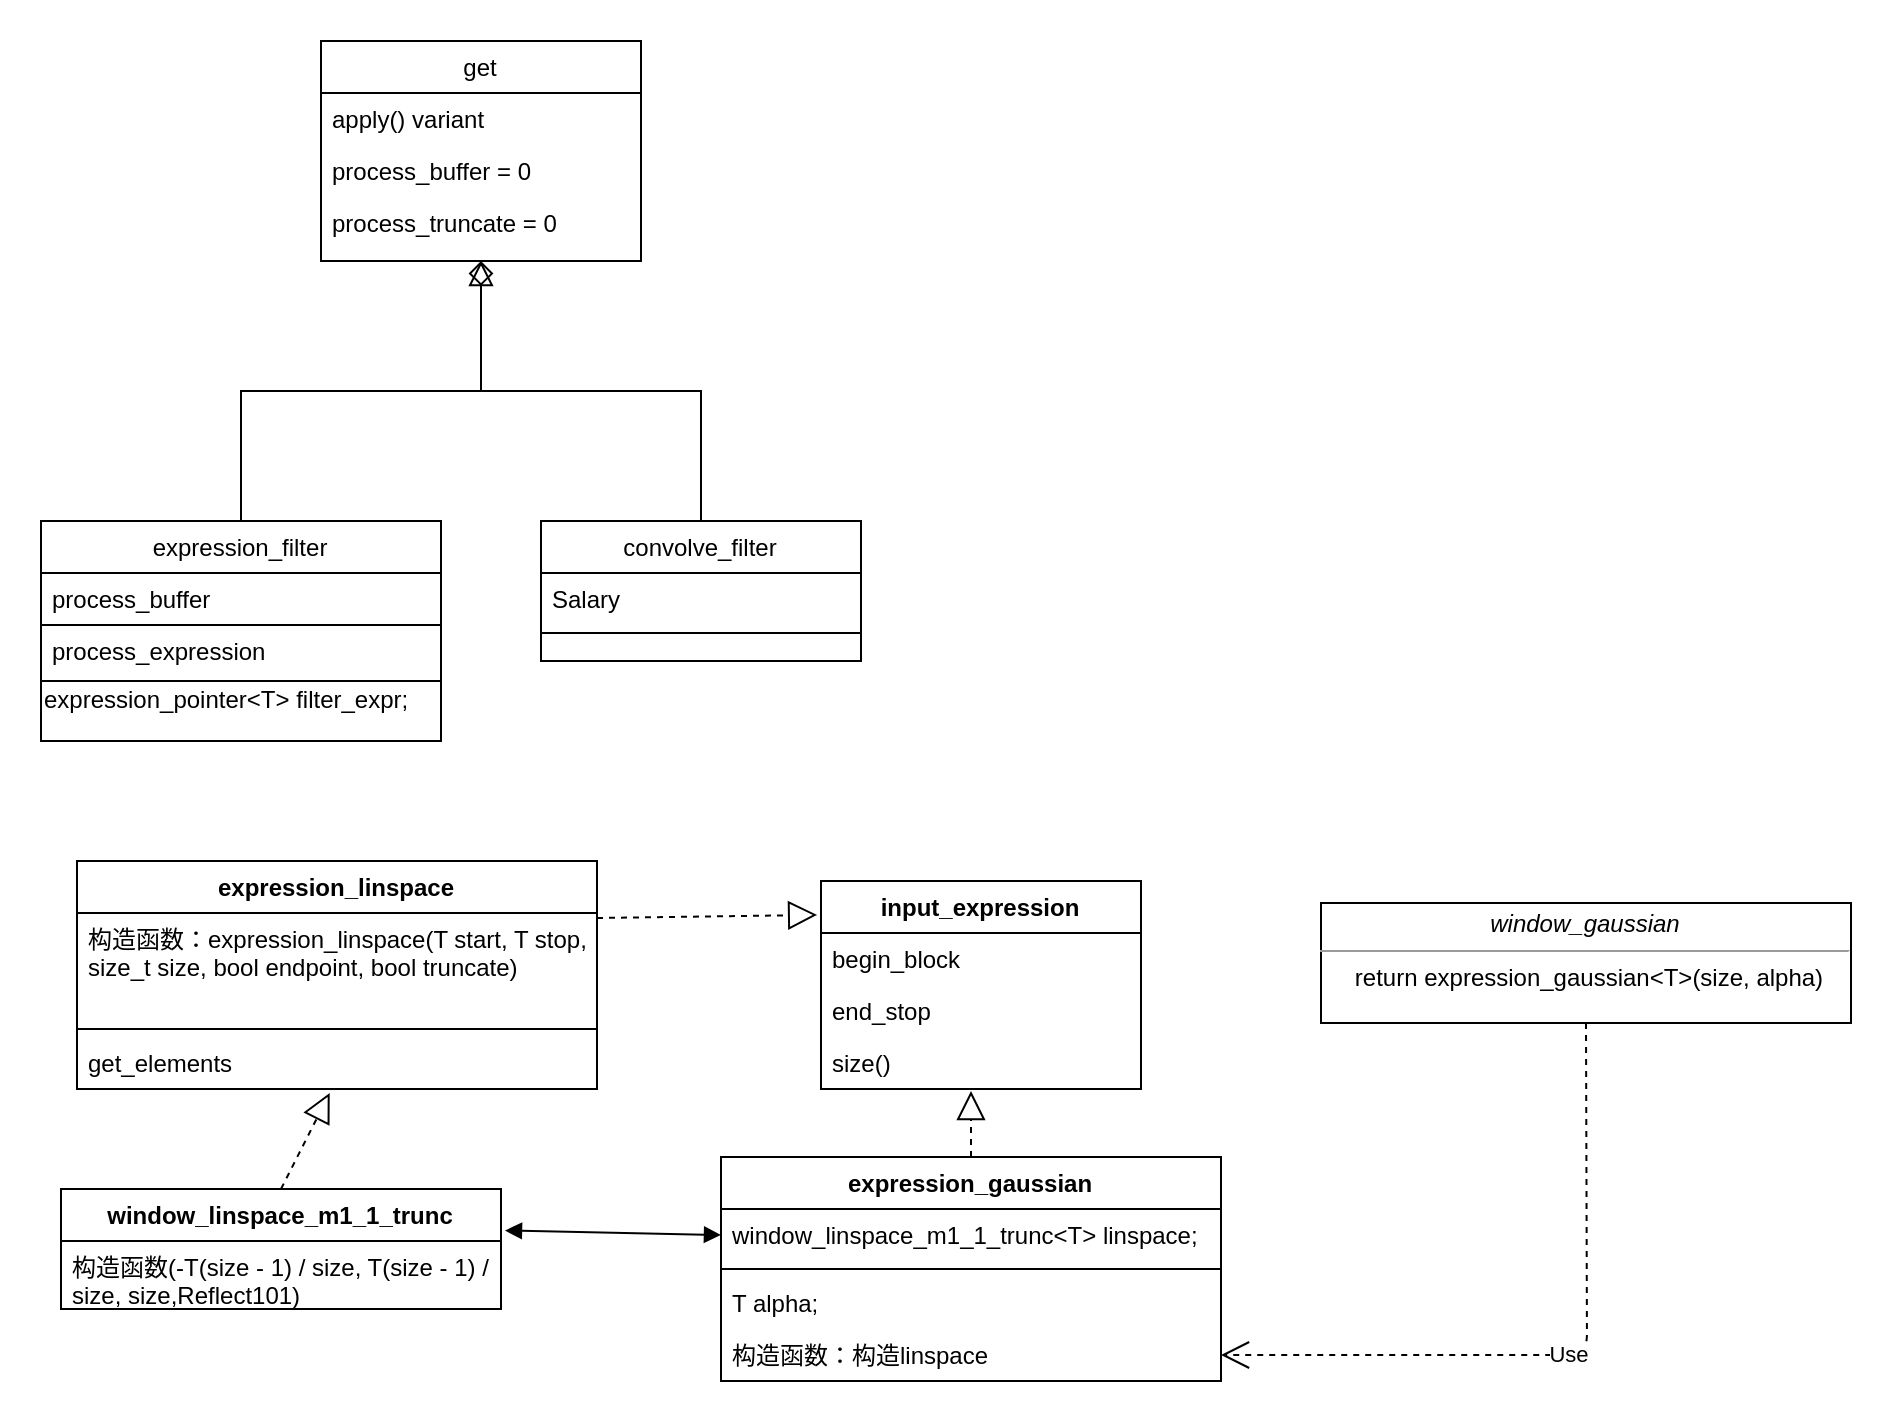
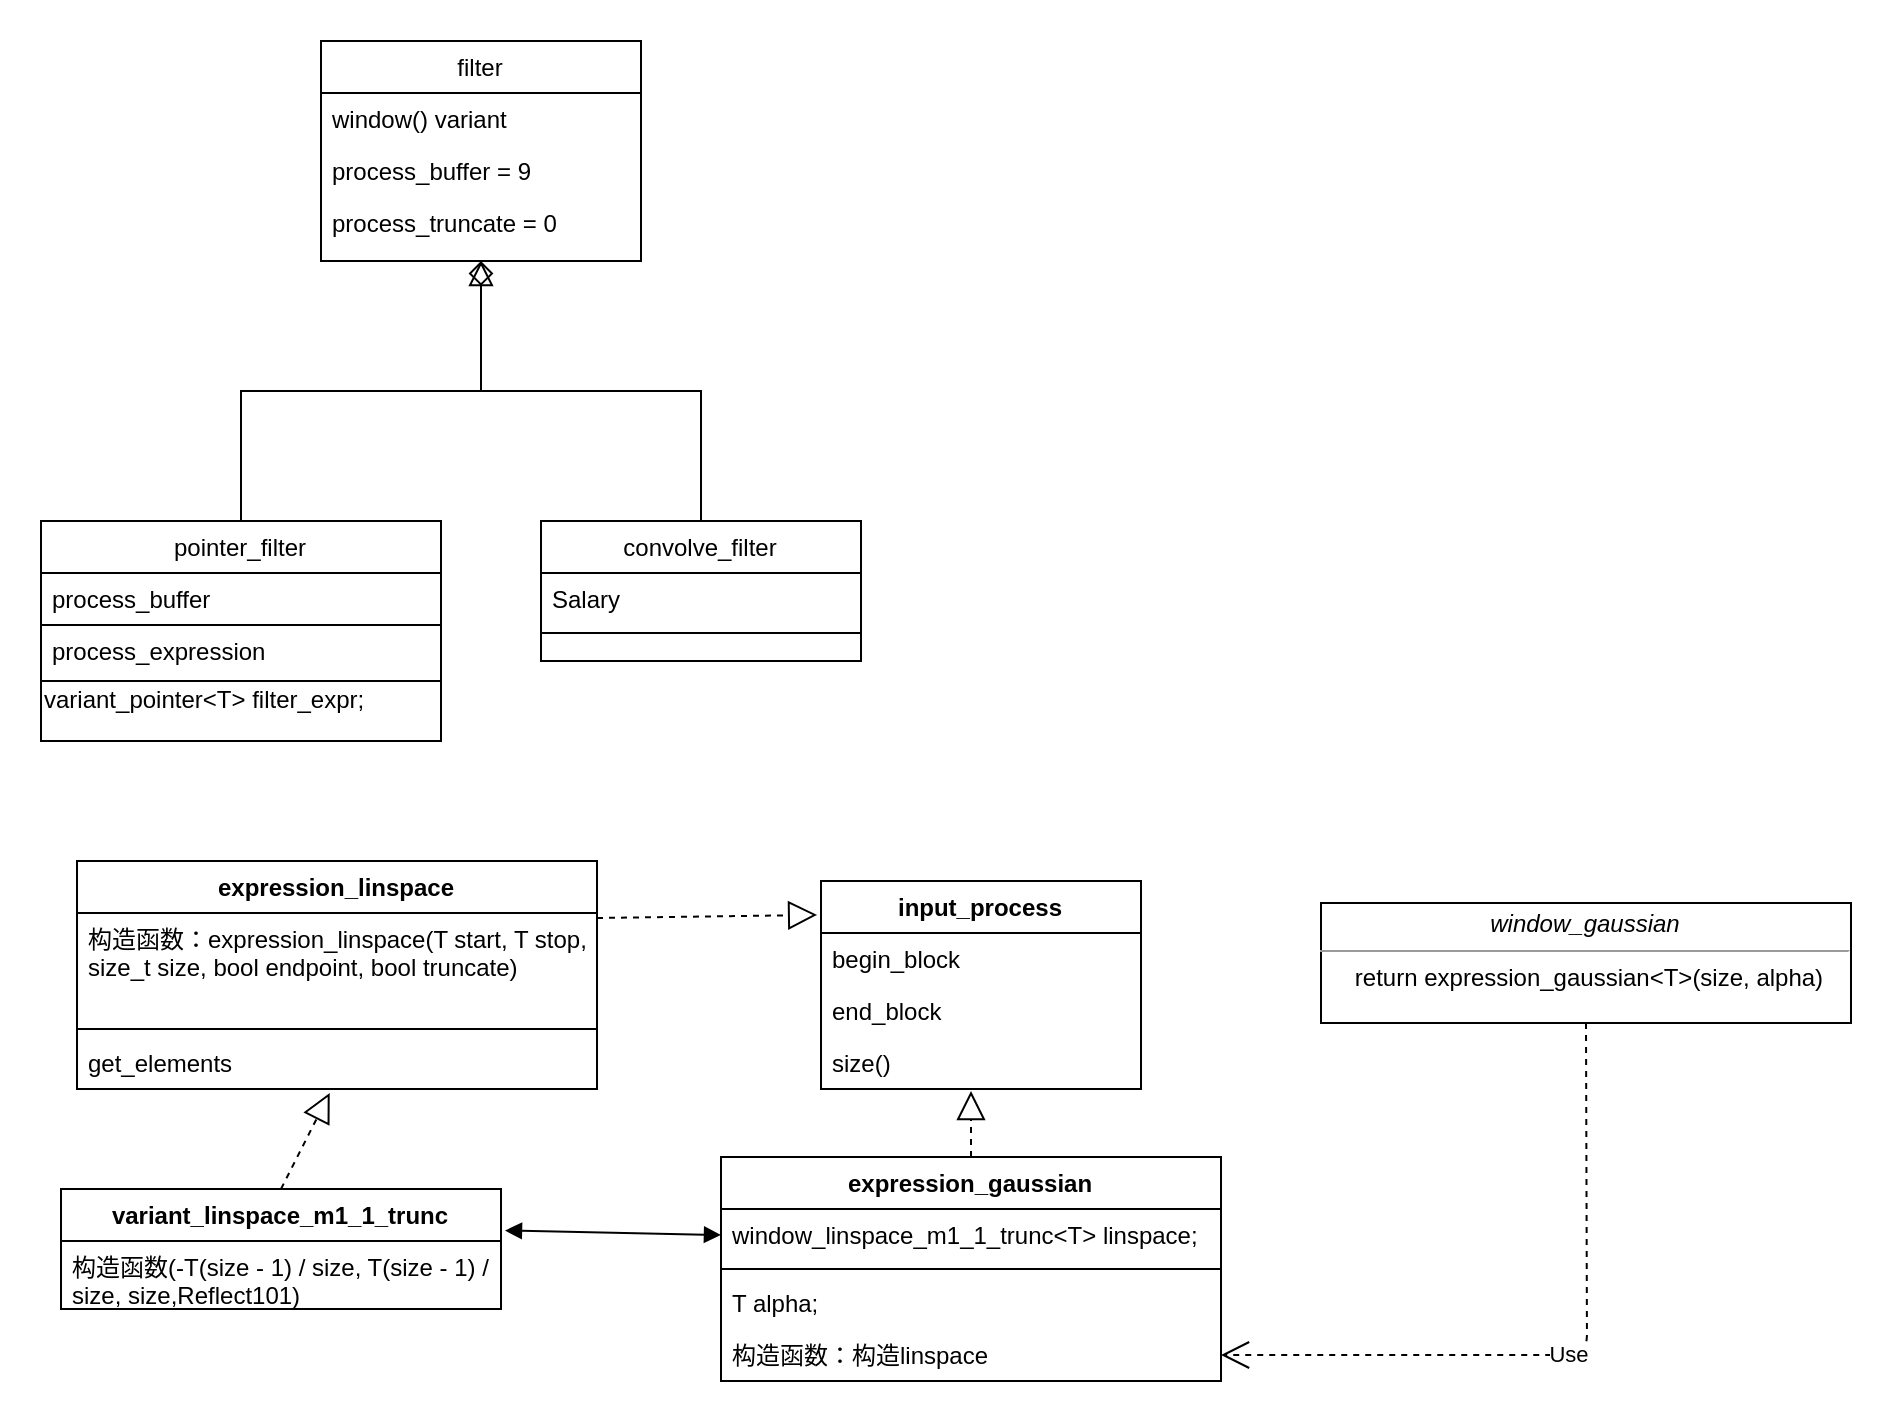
node "get": label "get" -> "filter"
node "apply() variant": label "apply() variant" -> "window() variant"
node "process_buffer = 0": label "process_buffer = 0" -> "process_buffer = 9"
node "expression_filter": label "expression_filter" -> "pointer_filter"
node "expression_pointer<T> filter_expr;": label "expression_pointer<T> filter_expr;" -> "variant_pointer<T> filter_expr;"
node "input_expression": label "input_expression" -> "input_process"
node "end_stop": label "end_stop" -> "end_block"
node "window_linspace_m1_1_trunc": label "window_linspace_m1_1_trunc" -> "variant_linspace_m1_1_trunc"
